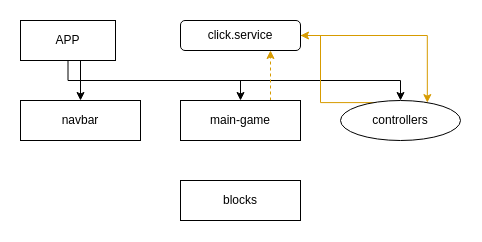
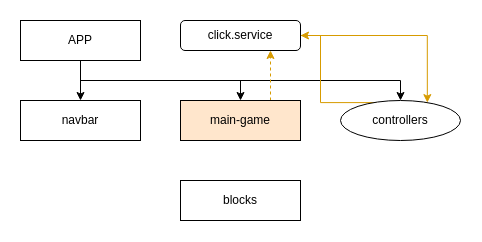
node "APP": size 95x40 -> 120x40
node "main-game": fillcolor #ffffff -> #ffe6cc
